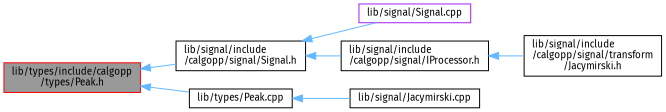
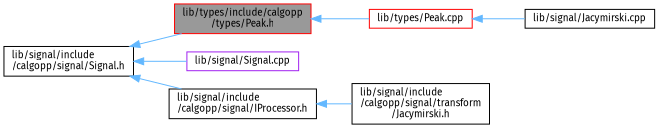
edge "lib/signal/include /calgopp/signal/Signal.h" -> "lib/types/include/calgopp /types/Peak.h": reversed
node "lib/types/Peak.cpp": color black -> red
